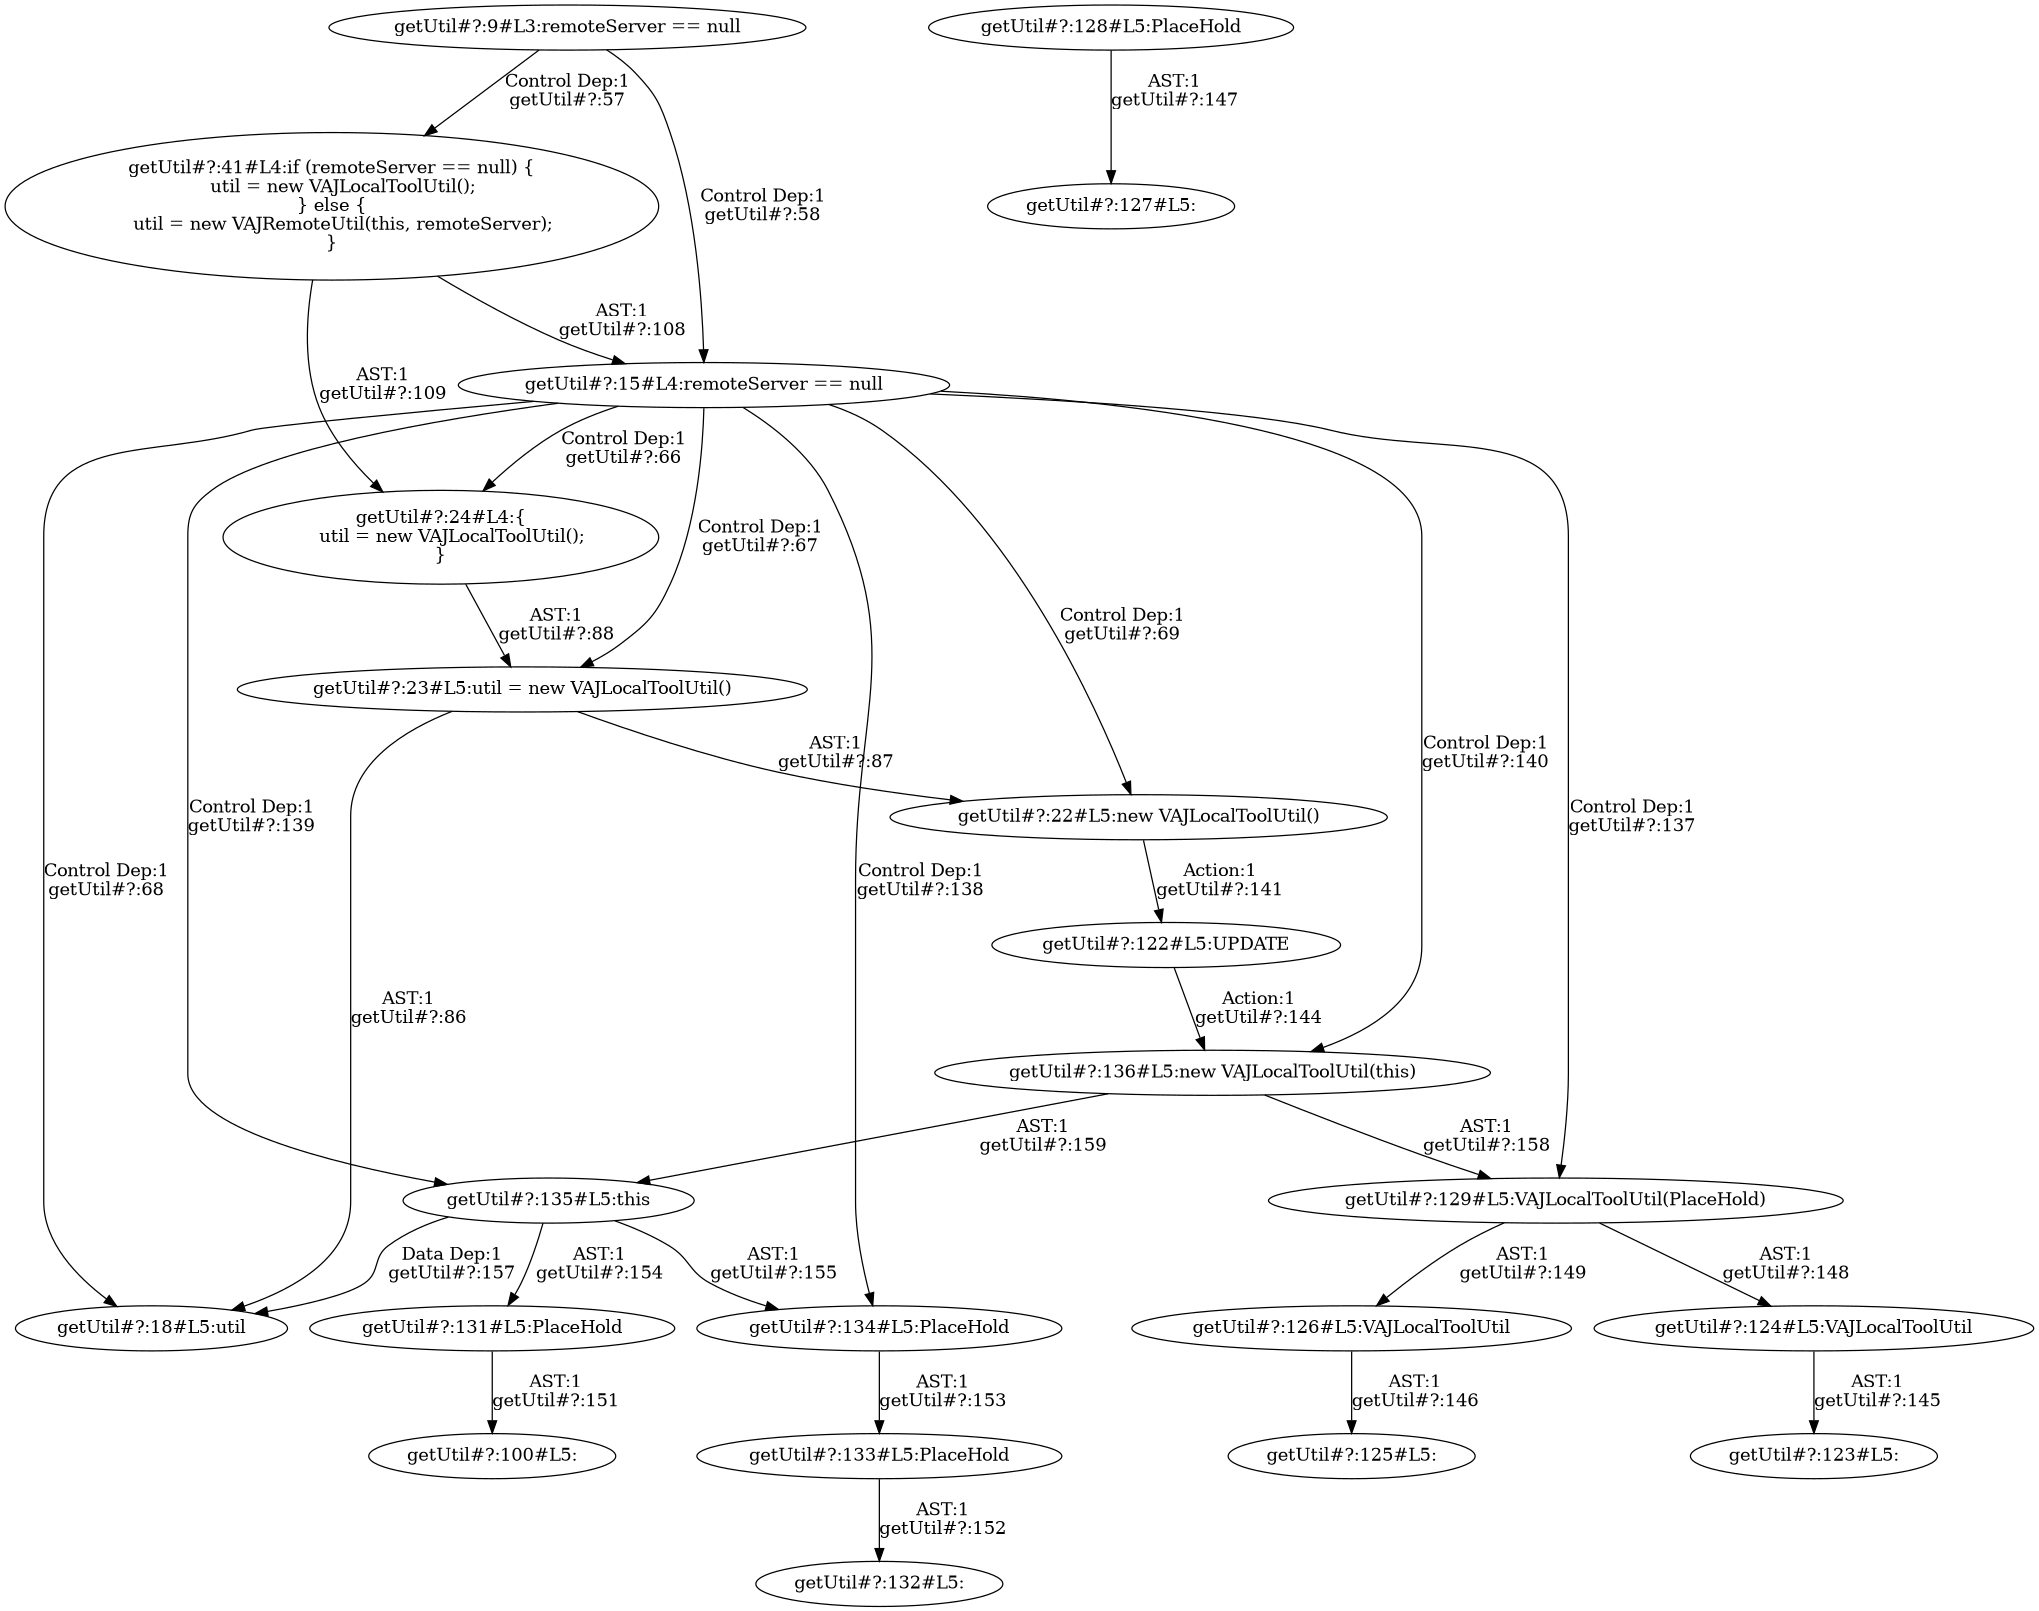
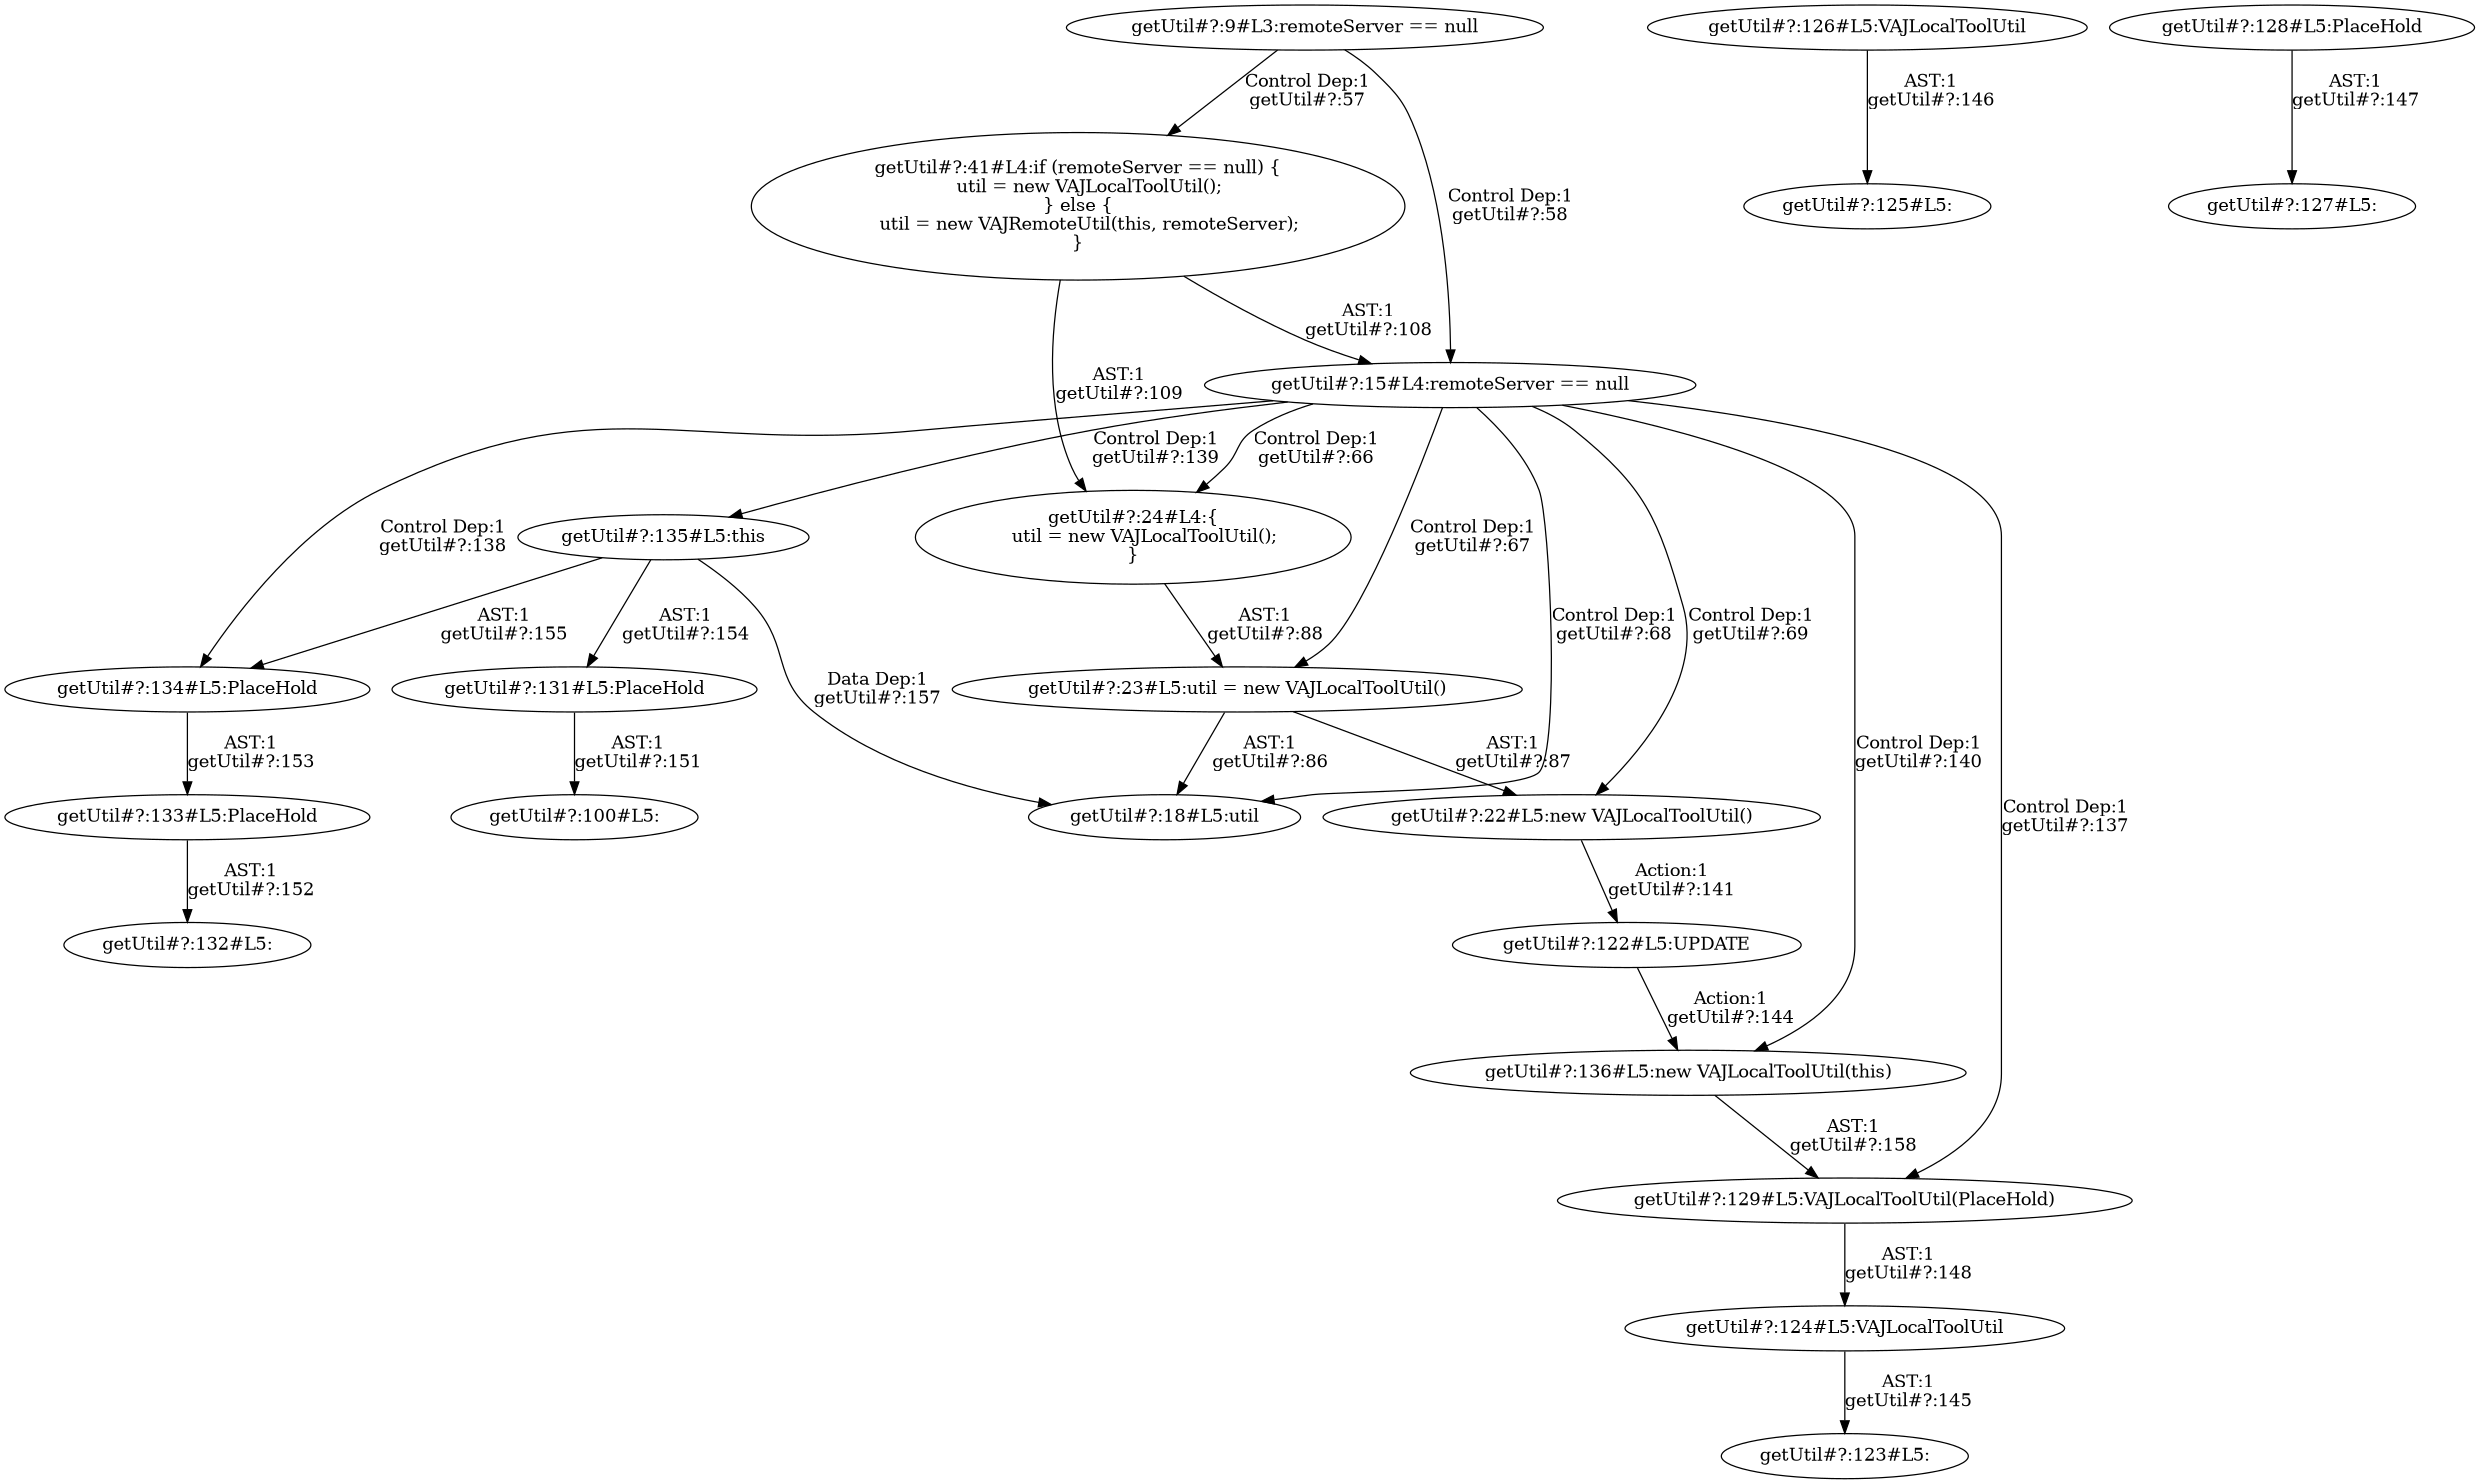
edge "getUtil#?:136#L5:new VAJLocalToolUtil(this)" -> "getUtil#?:135#L5:this": removed, label "AST:1 getUtil#?:159"
edge "getUtil#?:129#L5:VAJLocalToolUtil(PlaceHold)" -> "getUtil#?:126#L5:VAJLocalToolUtil": removed, label "AST:1 getUtil#?:149"
